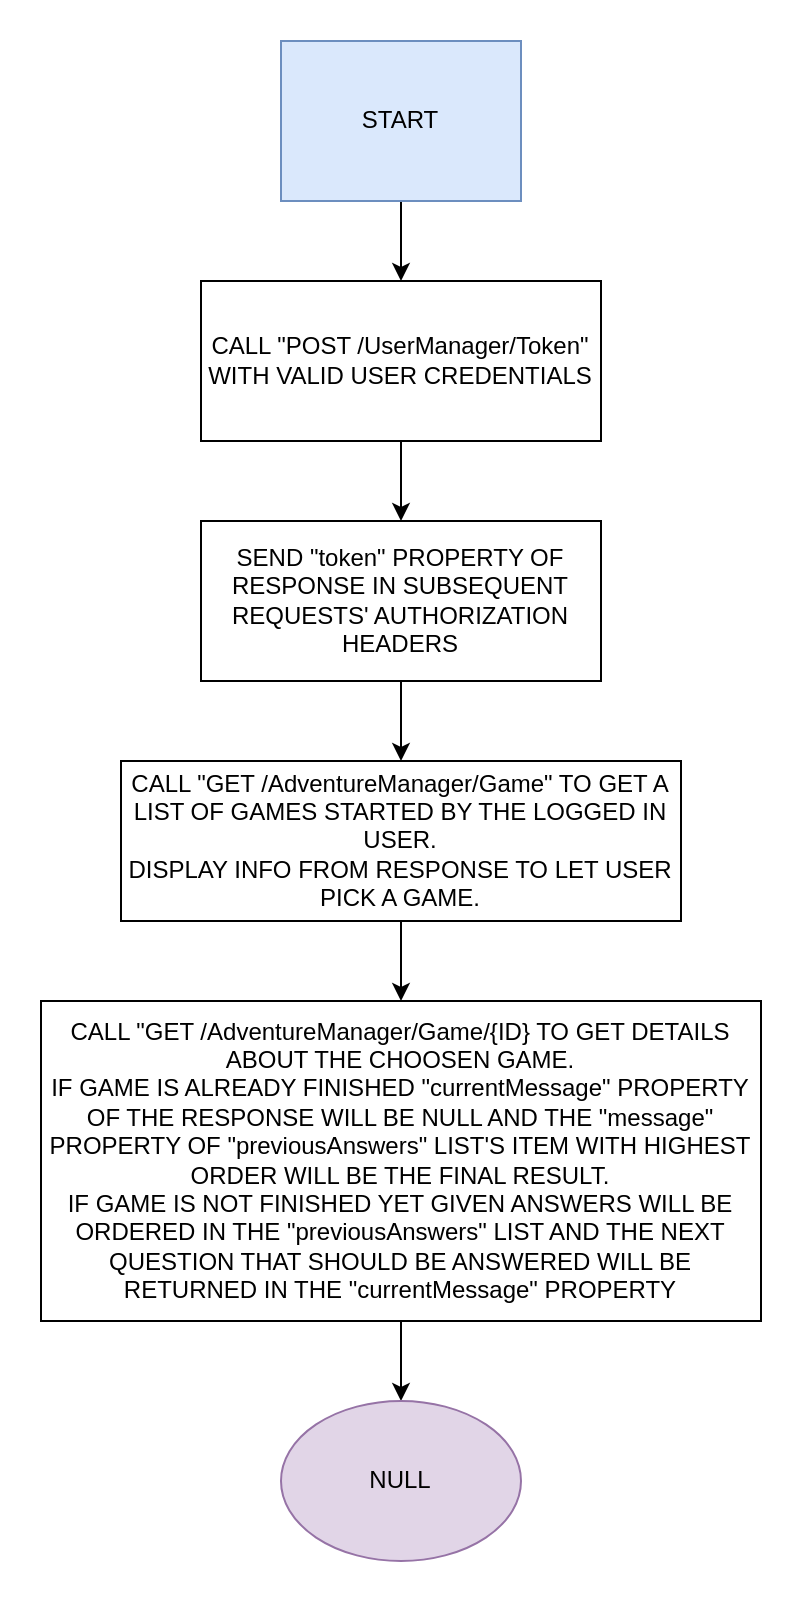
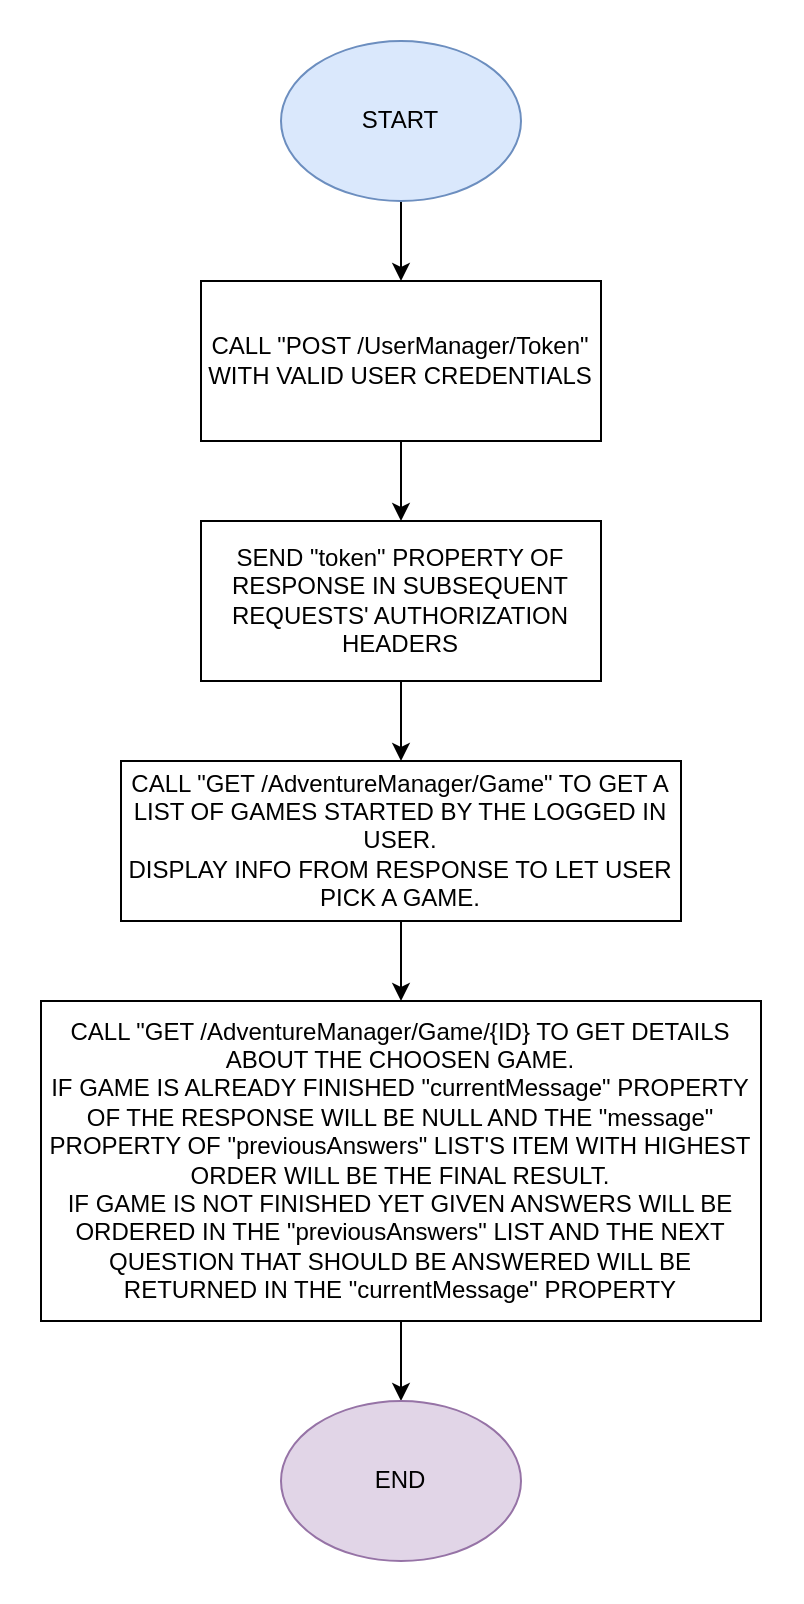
node "START": shape rectangle -> ellipse
node "NULL": label "NULL" -> "END"
